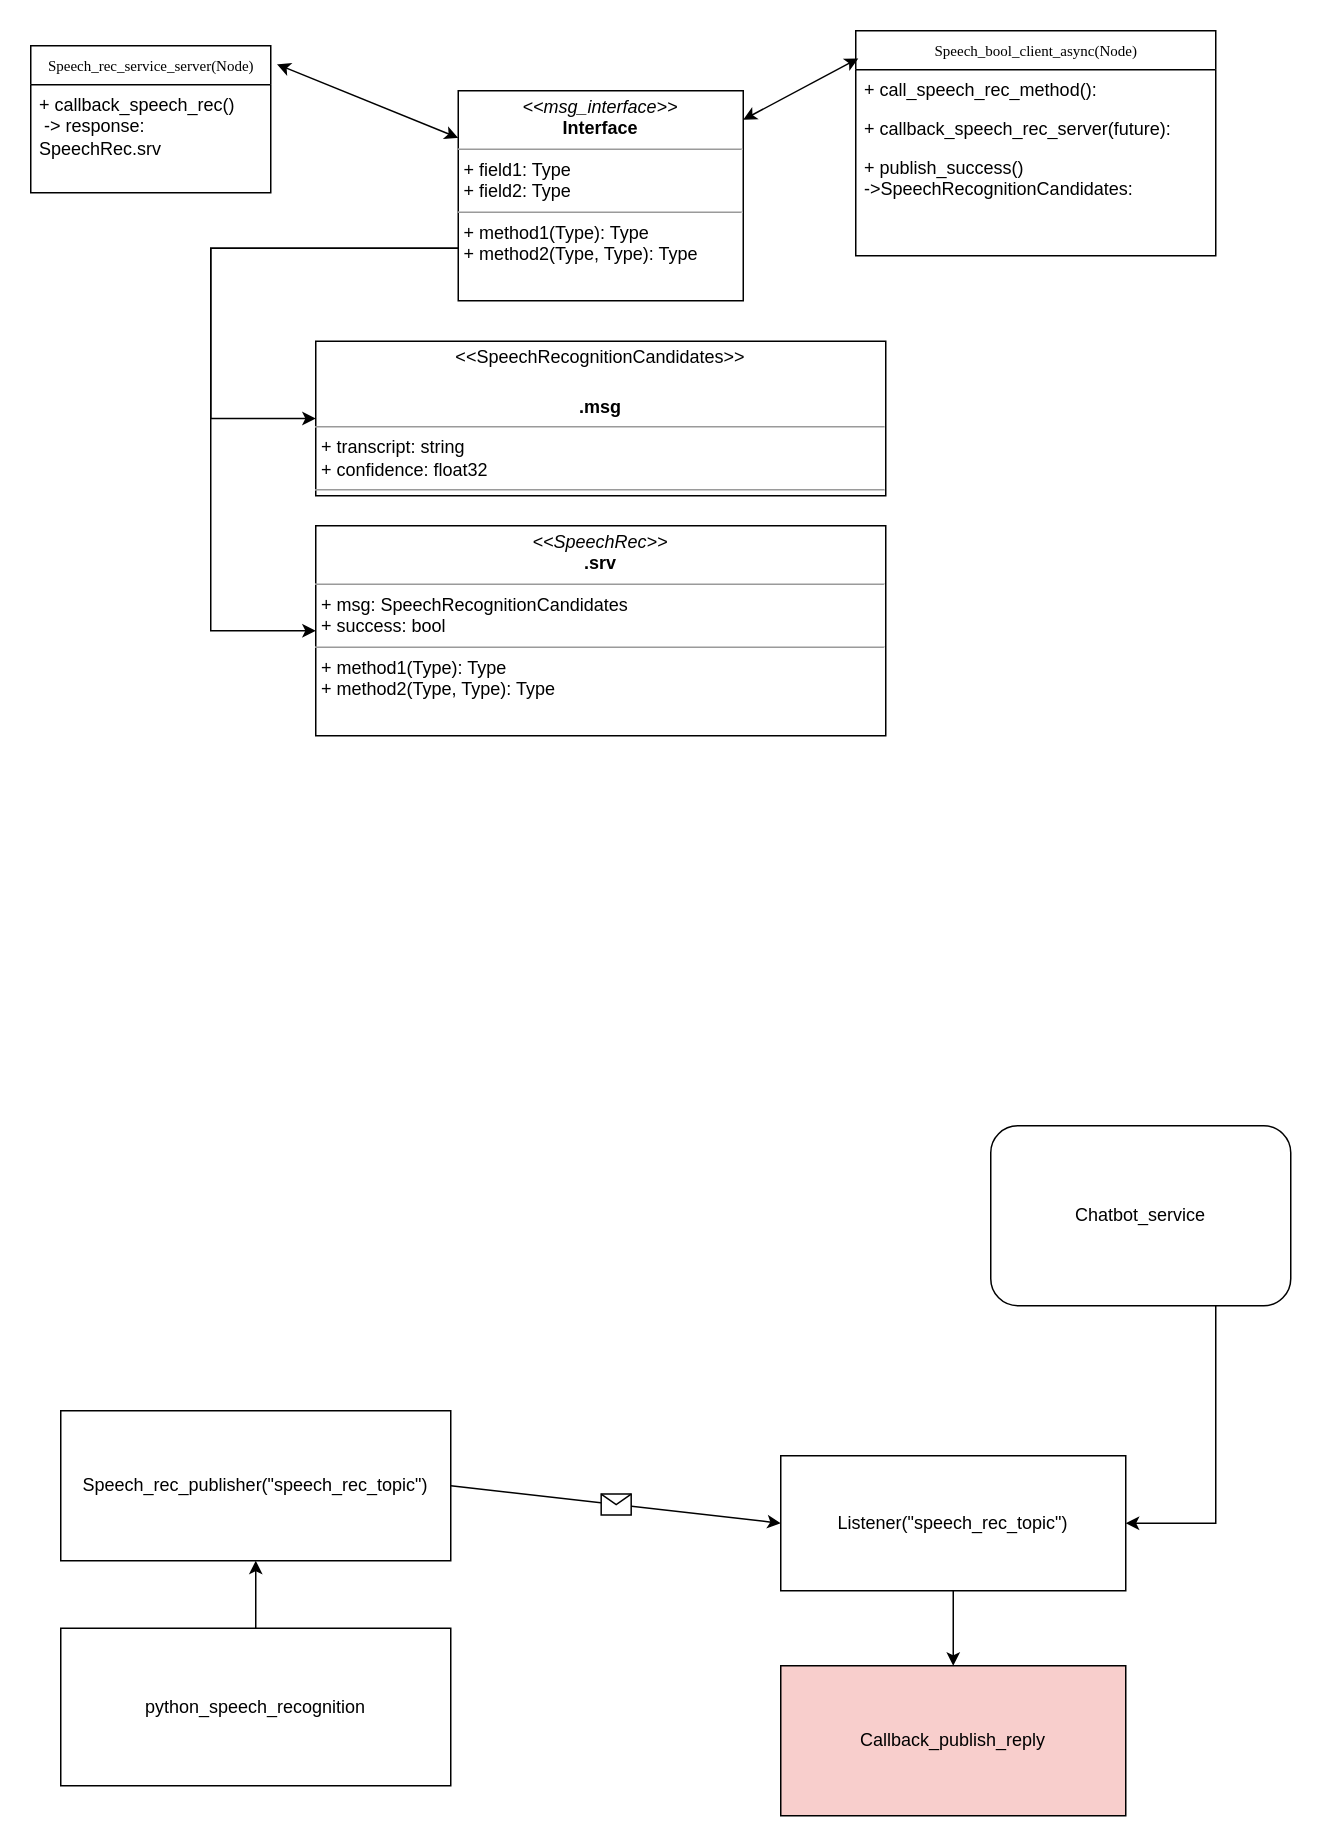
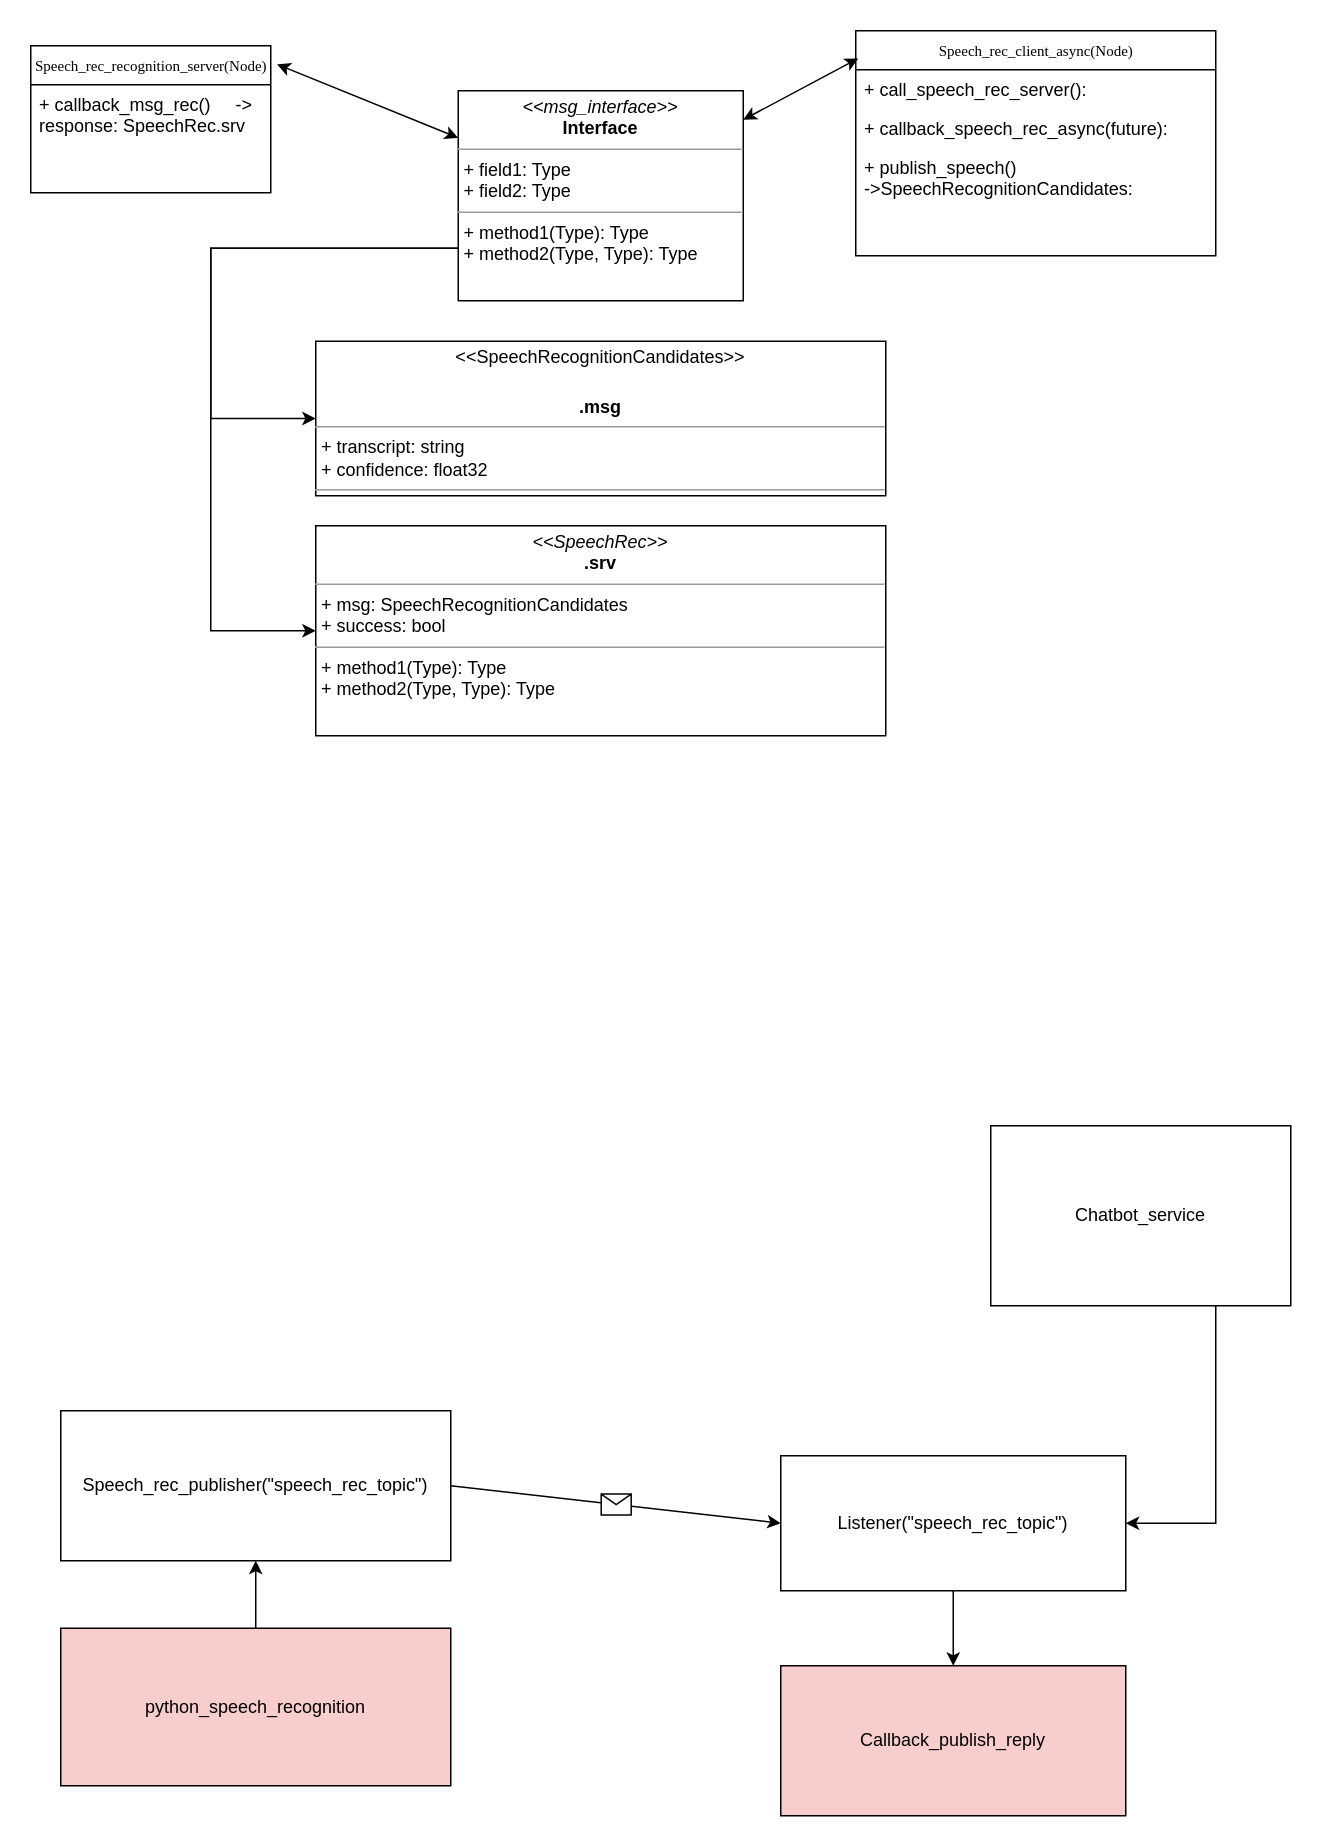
node "Speech_bool_client_async(Node)": label "Speech_bool_client_async(Node)" -> "Speech_rec_client_async(Node)"
node "Speech_rec_service_server(Node)": label "Speech_rec_service_server(Node)" -> "Speech_rec_recognition_server(Node)"
node "+ call_speech_rec_method():": label "+ call_speech_rec_method():" -> "+ call_speech_rec_server():"
node "+ callback_speech_rec() -> response: SpeechRec.srv": label "+ callback_speech_rec() -> response: SpeechRec.srv" -> "+ callback_msg_rec() -> response: SpeechRec.srv"
node "+ callback_speech_rec_server(future):": label "+ callback_speech_rec_server(future):" -> "+ callback_speech_rec_async(future):"
node "+ publish_success() ->SpeechRecognitionCandidates:": label "+ publish_success() ->SpeechRecognitionCandidates:" -> "+ publish_speech() ->SpeechRecognitionCandidates:"
node "Chatbot_service": shape rounded rectangle -> rectangle
node "python_speech_recognition": fillcolor #ffffff -> #f8cecc
